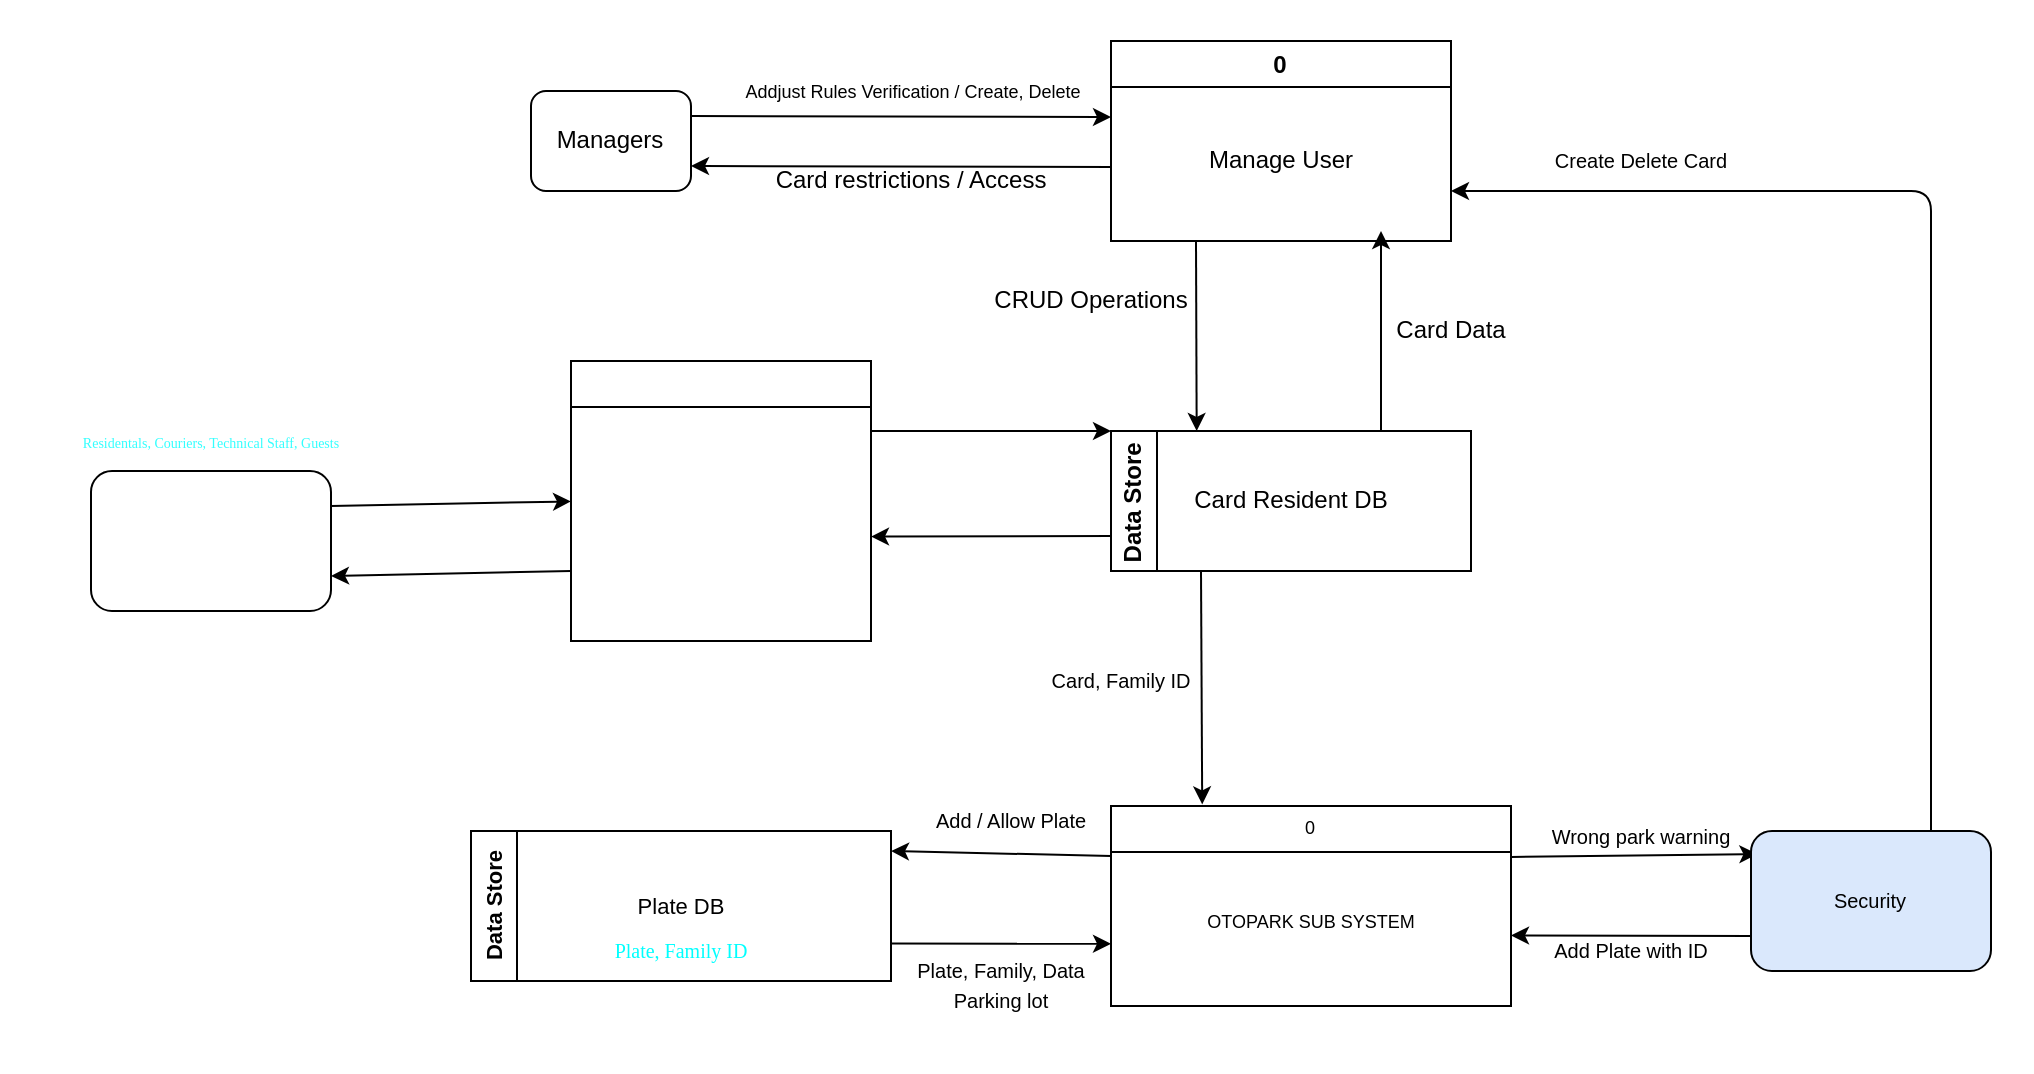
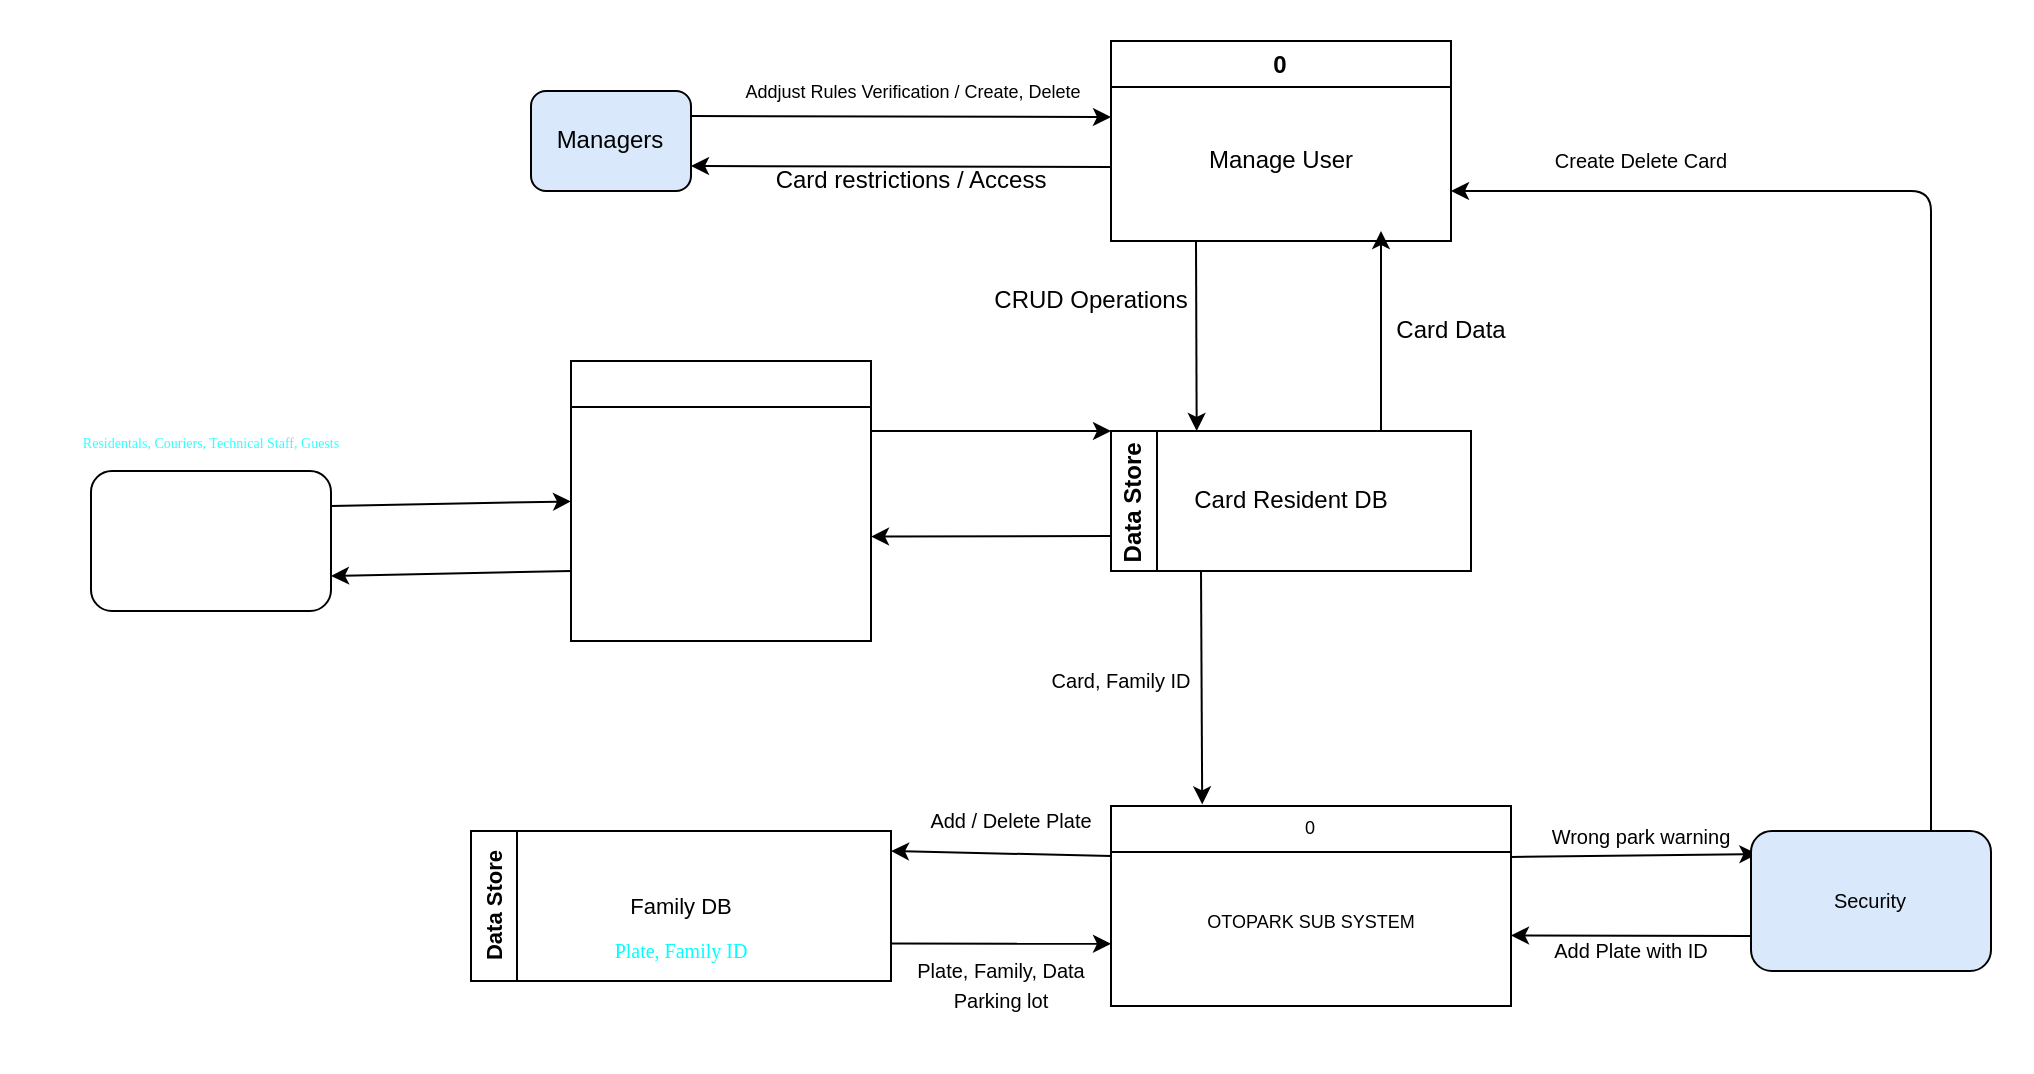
node "Managers": fillcolor #ffffff -> #dae8fc
node "Add / Allow Plate": label "Add / Allow Plate" -> "Add / Delete Plate"
node "Plate DB": label "Plate DB" -> "Family DB"
